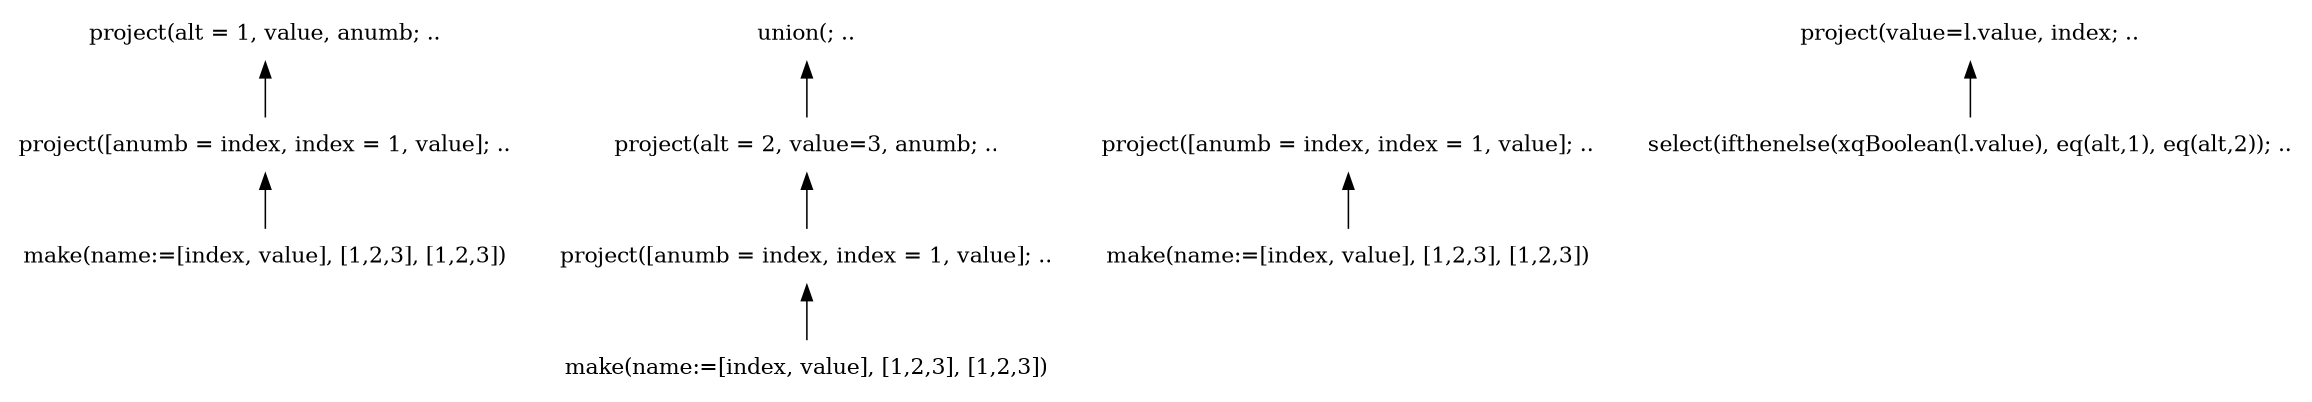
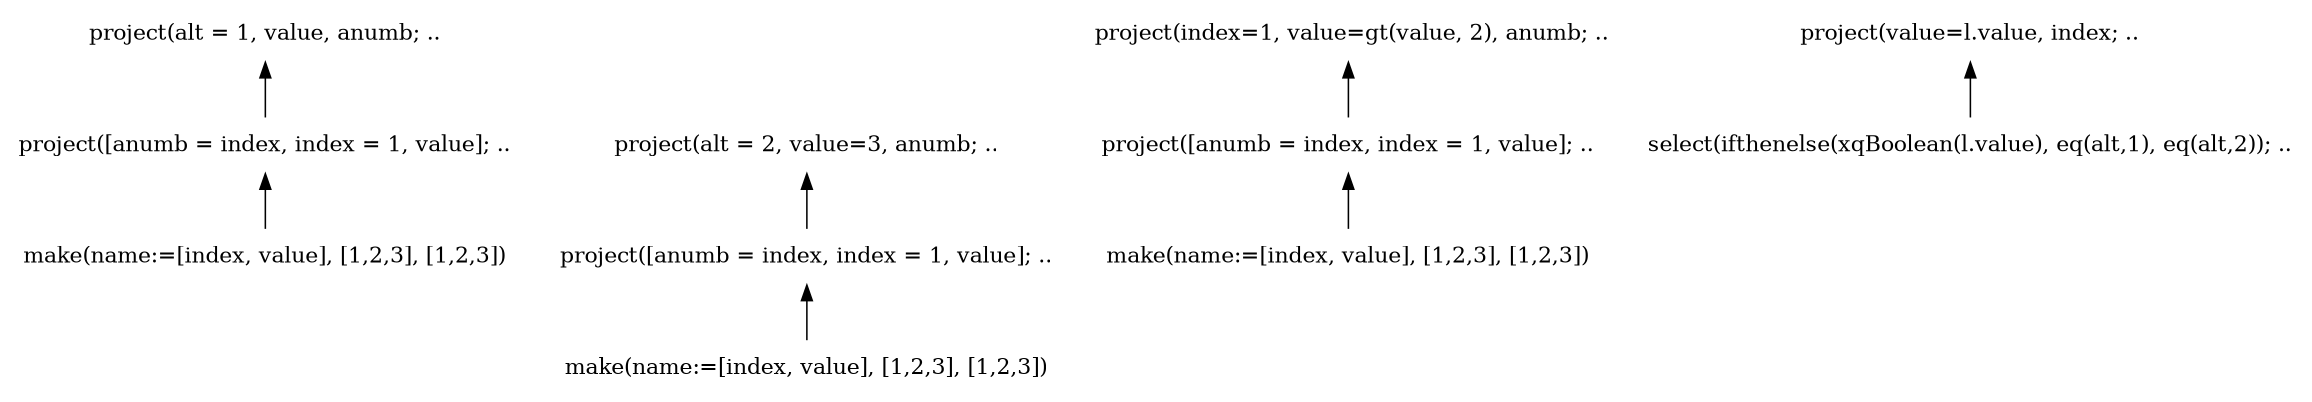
node "union(; ..": removed
node "project(index=1, value=gt(value, 2), anumb; ..": added
